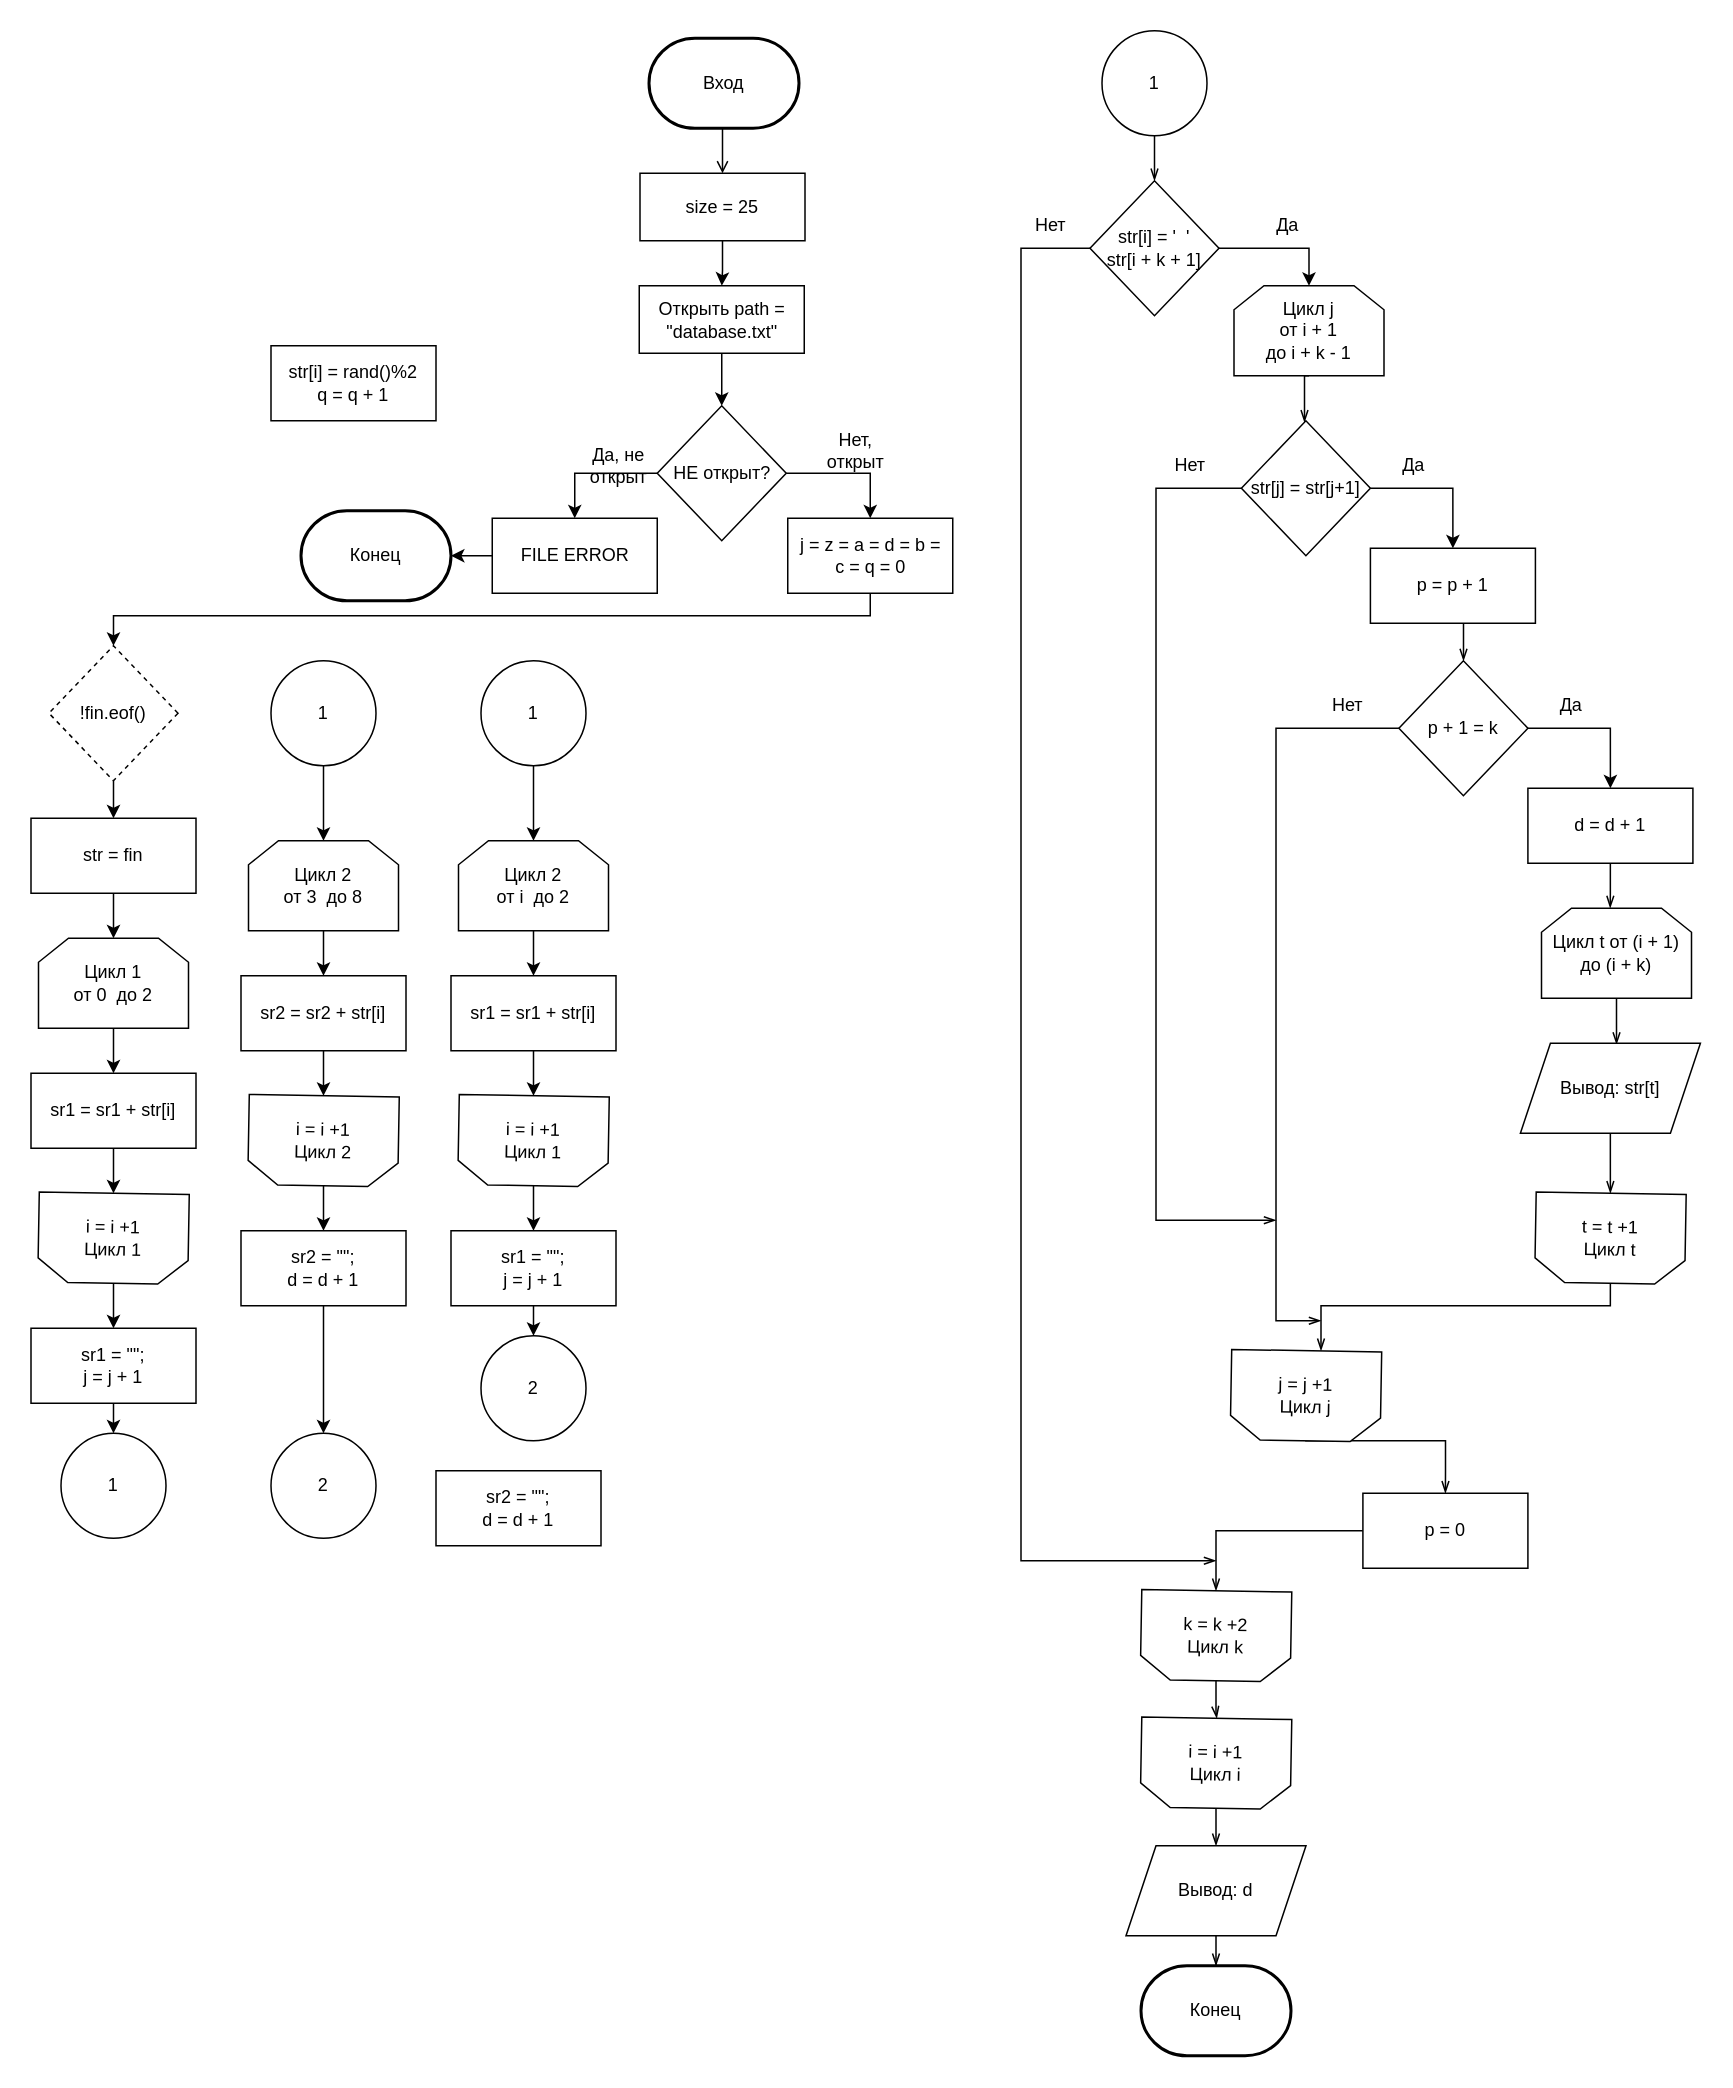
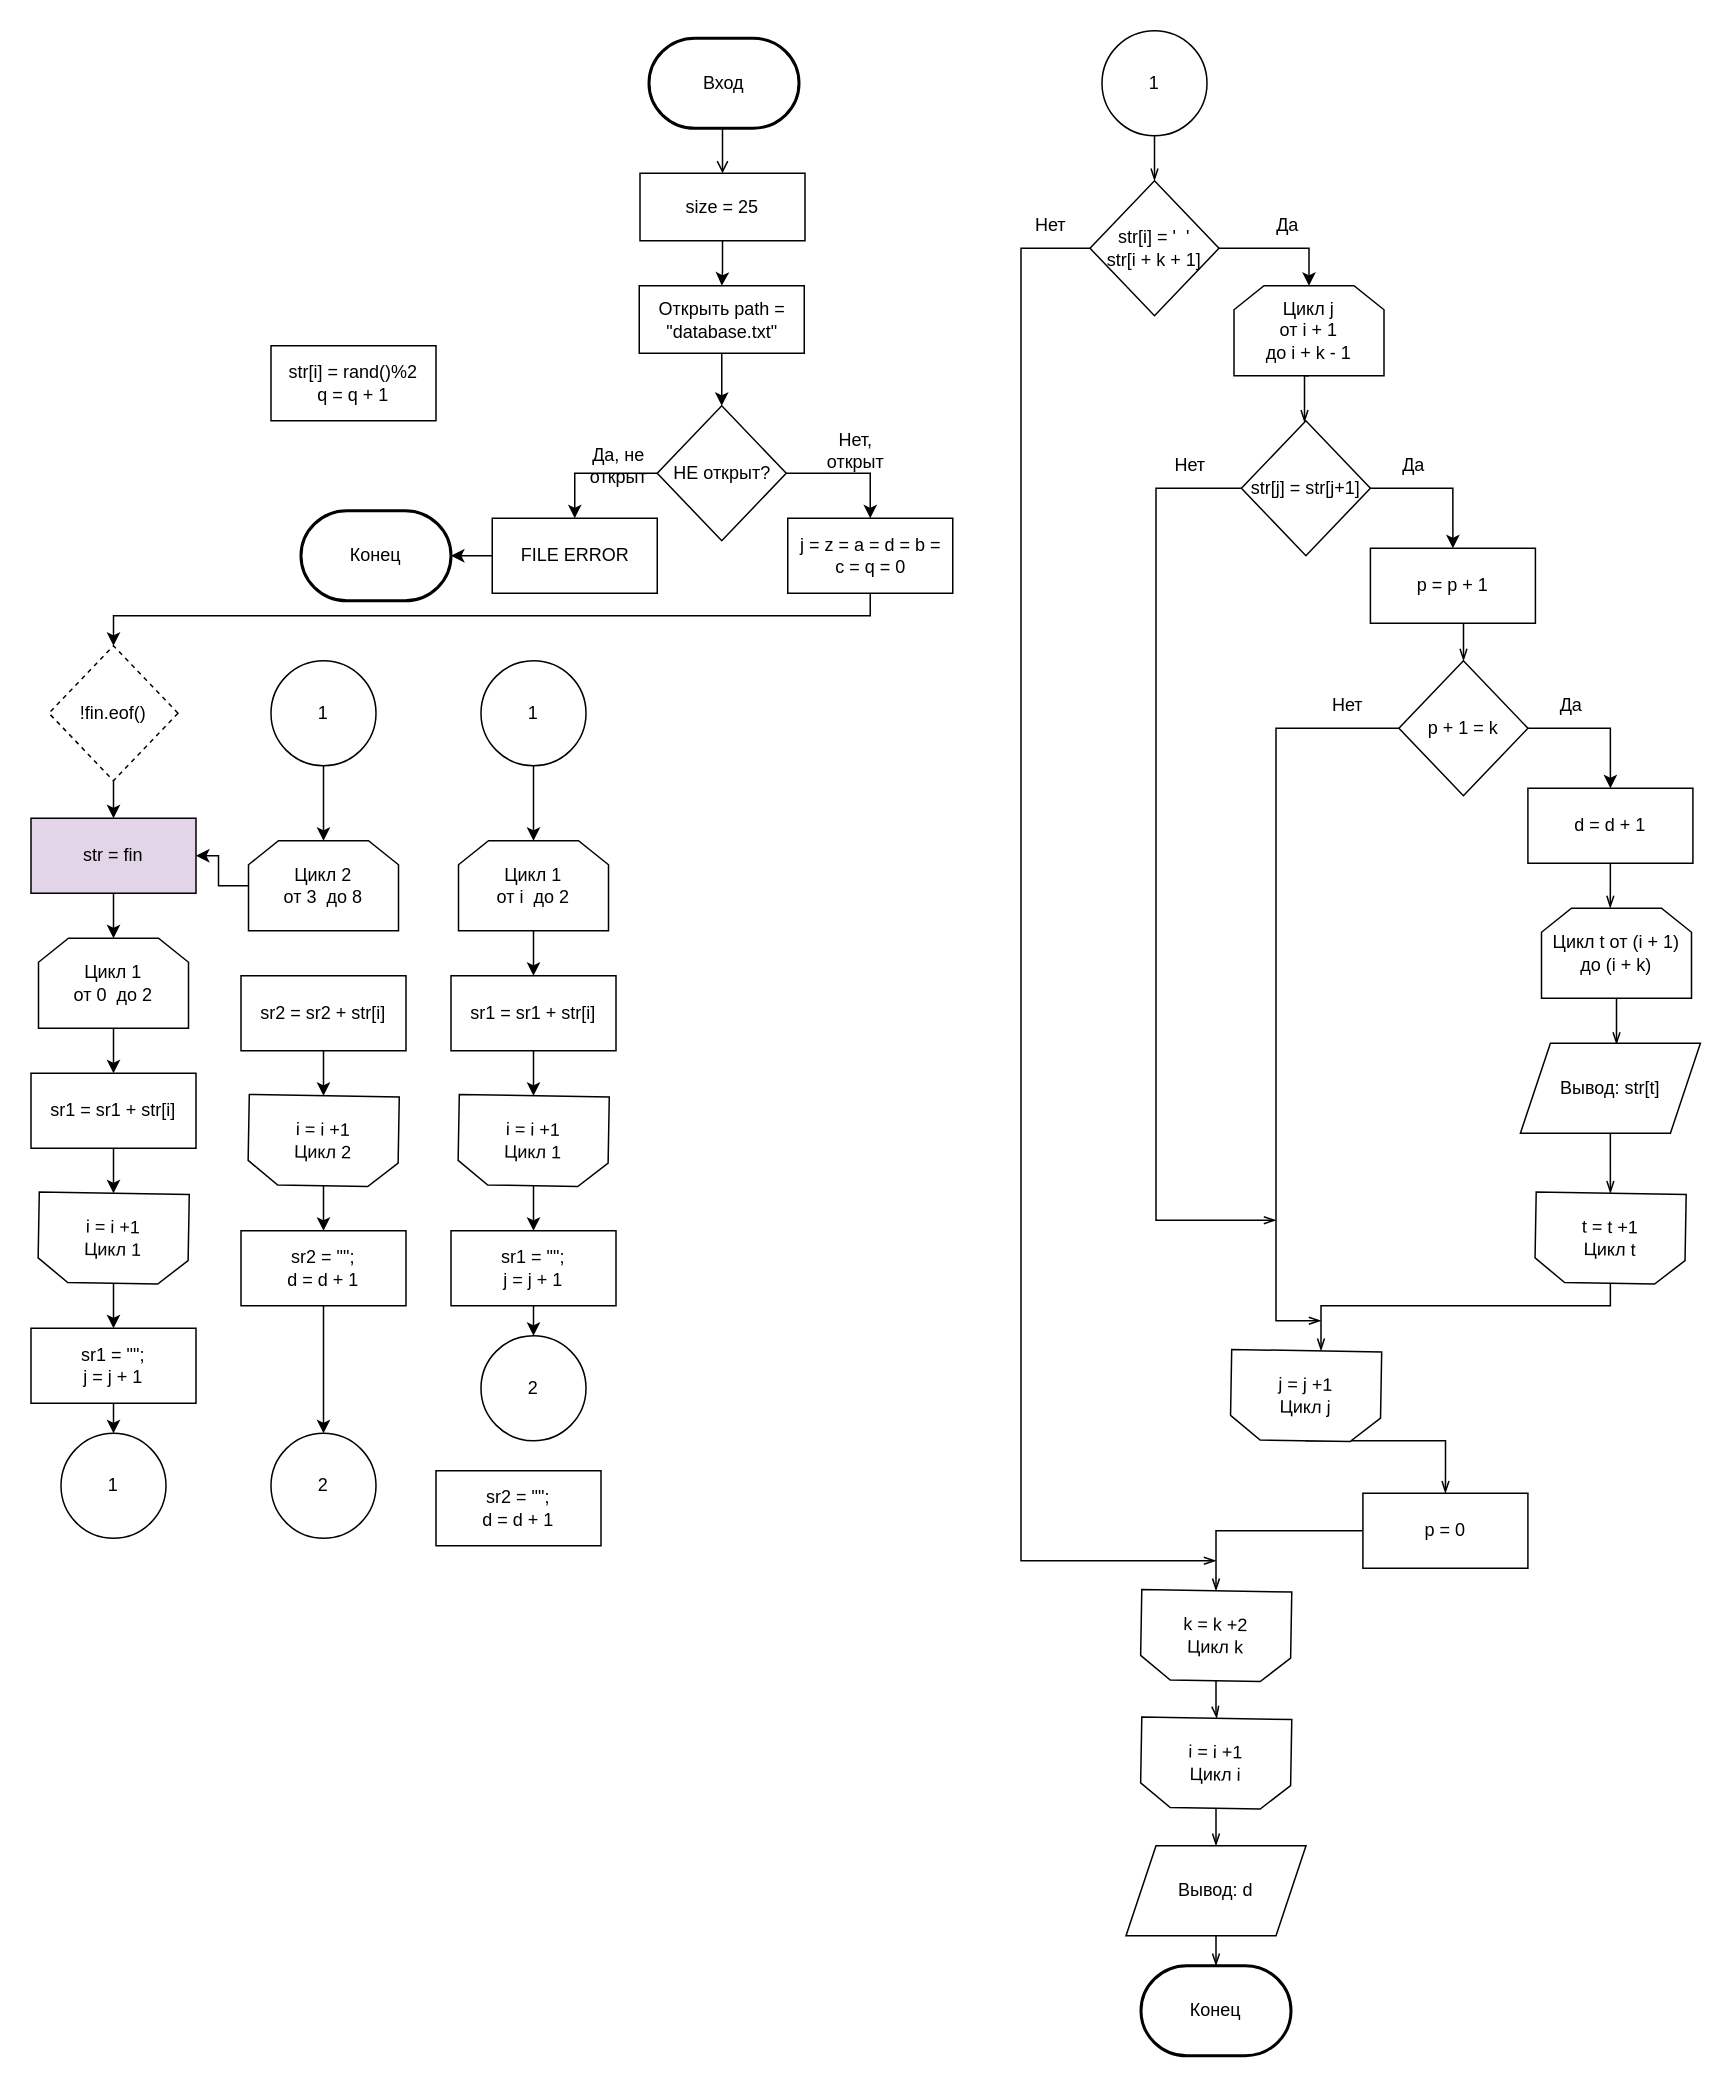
node "str = fin": fillcolor #ffffff -> #e1d5e7
node "Цикл 2 от i до 2": label "Цикл 2 от i до 2" -> "Цикл 1 от i до 2"
edge "Цикл 2 от 3 до 8" -> "sr2 = sr2 + str[i]": now "Цикл 2 от 3 до 8" -> "str = fin"
